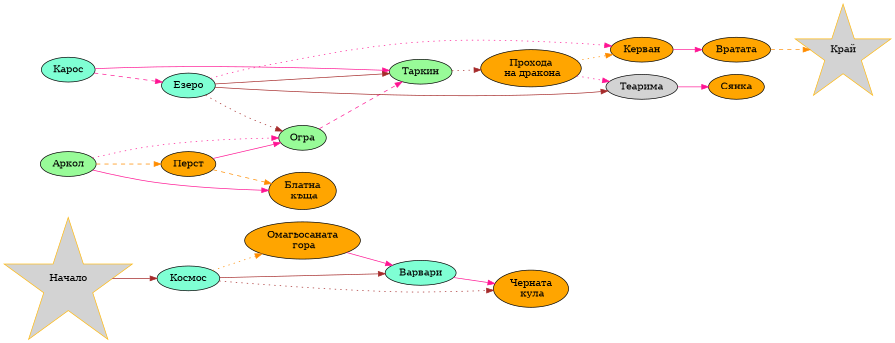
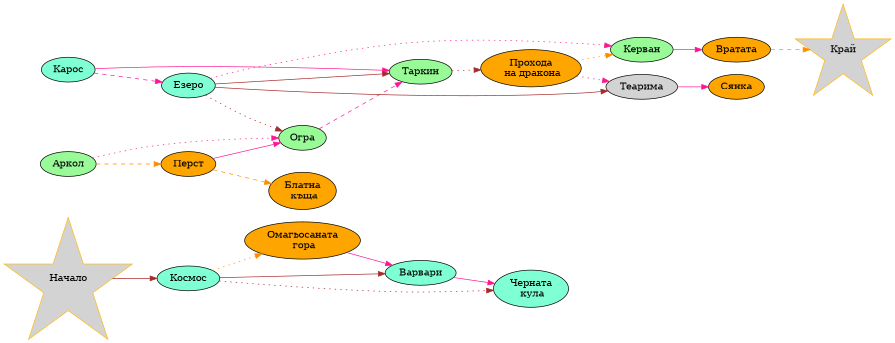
node "Керван": fillcolor orange -> palegreen
edge "Аркол" -> "Блатна къща": removed
node "Черната кула": fillcolor orange -> aquamarine
